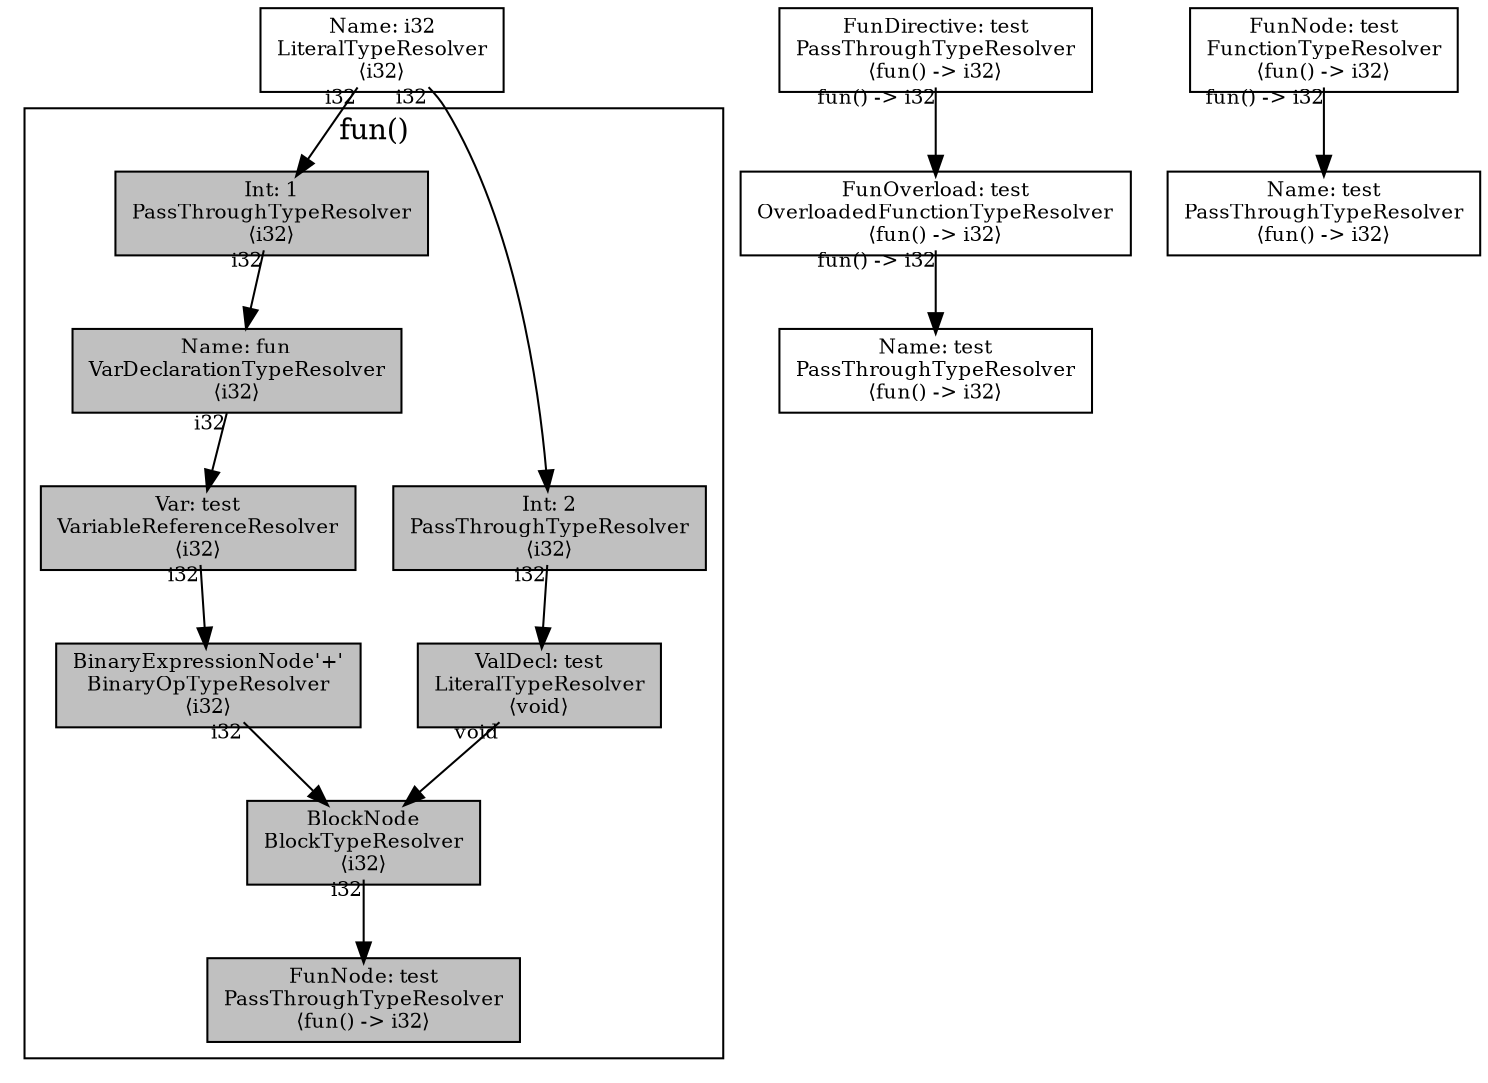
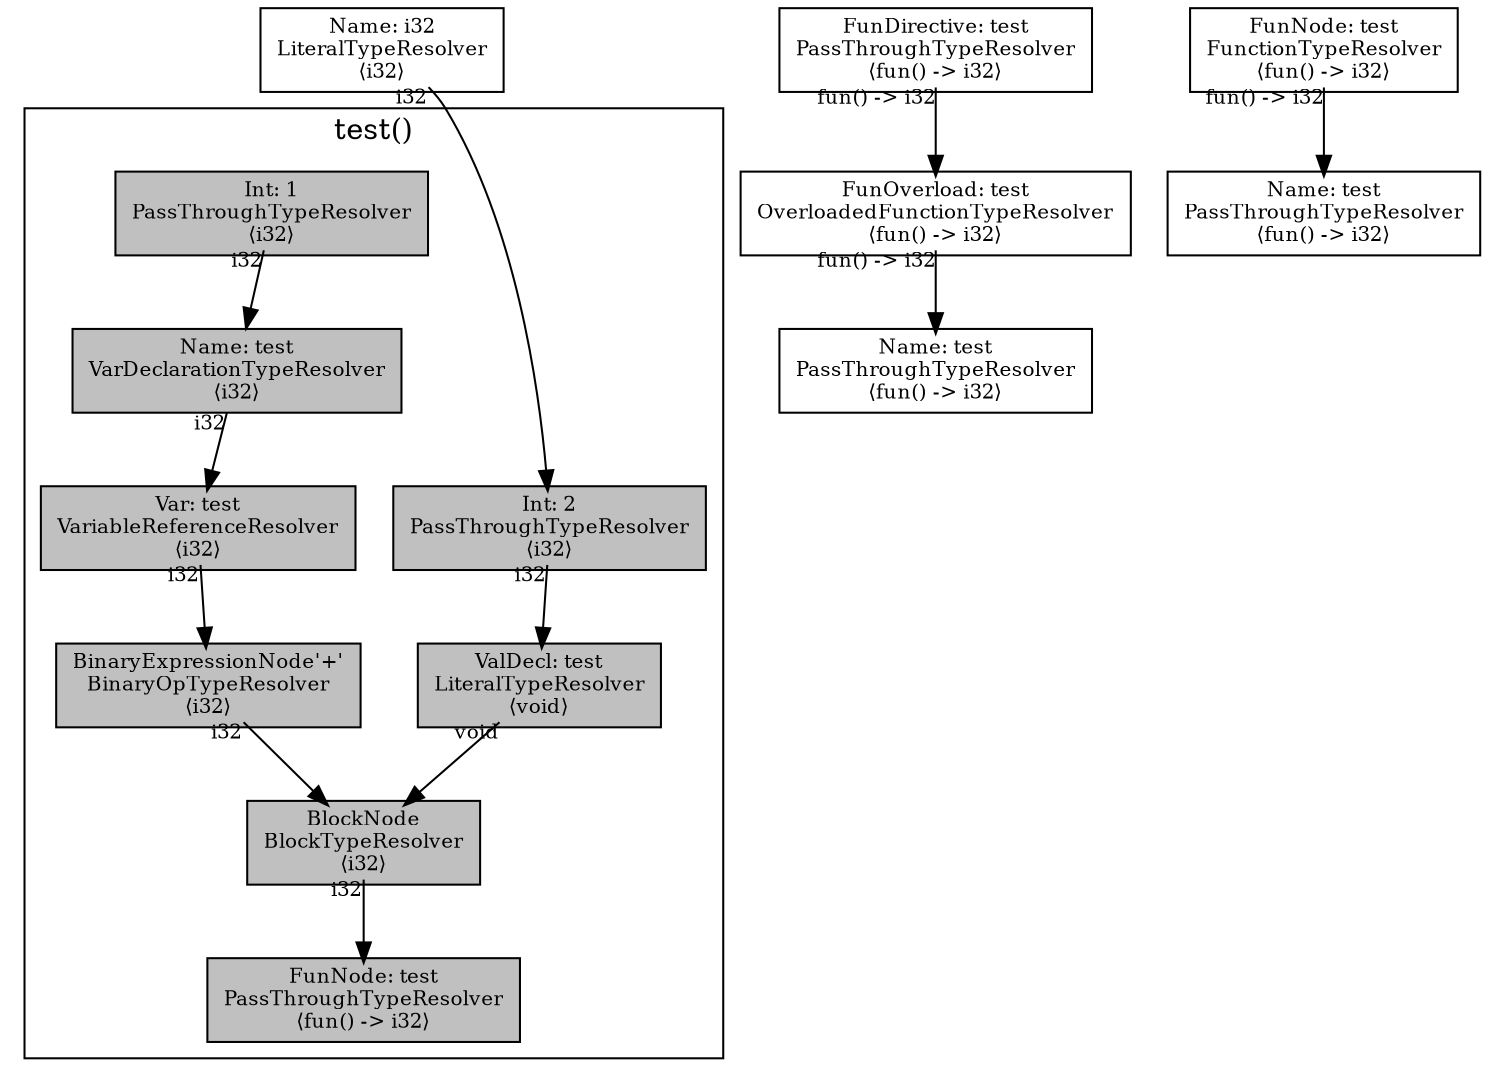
edge "Name: i32 LiteralTypeResolver ⟨i32⟩" -> "Int: 1 PassThroughTypeResolver ⟨i32⟩": removed
cluster "fun()": label "fun()" -> "test()"
node "Name: fun VarDeclarationTypeResolver ⟨i32⟩": label "Name: fun VarDeclarationTypeResolver ⟨i32⟩" -> "Name: test VarDeclarationTypeResolver ⟨i32⟩"
